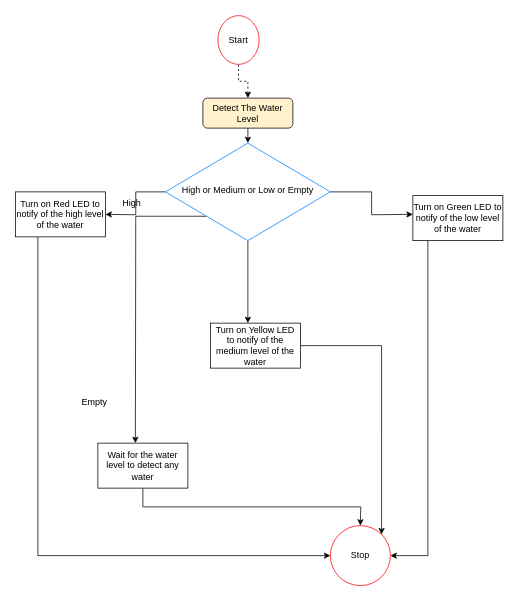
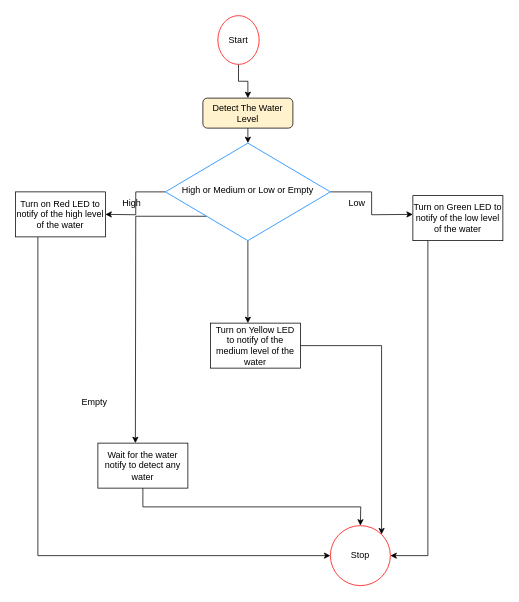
edge "Start" -> "Detect The Water Level": style dashed -> solid
node "Low": added
node "Wait for the water level to detect any water": label "Wait for the water level to detect any water" -> "Wait for the water notify to detect any water"
